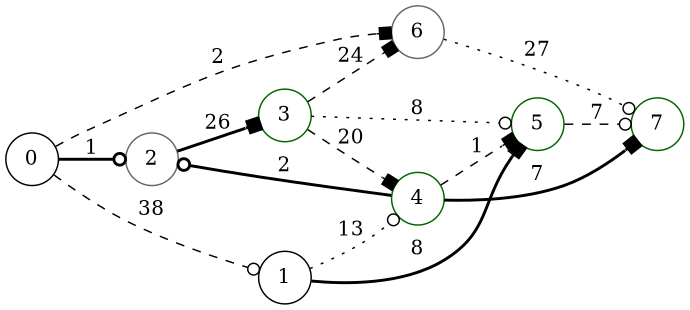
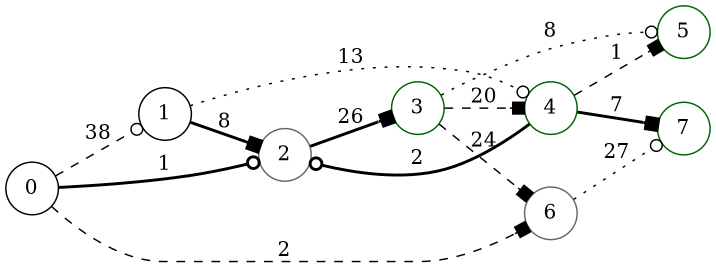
edge "5" -> "7": removed, label "7"
edge "1" -> "5": now "1" -> "2"
